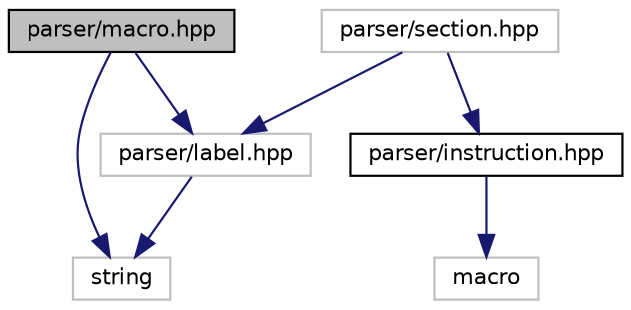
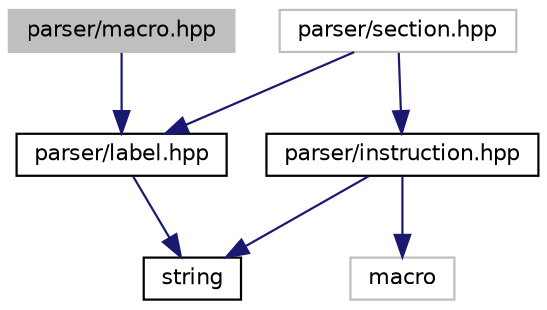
node "parser/macro.hpp": color black -> grey75
edge "parser/macro.hpp" -> "string": now "parser/instruction.hpp" -> "string"
node "parser/label.hpp": color grey75 -> black
node "string": color grey75 -> black
